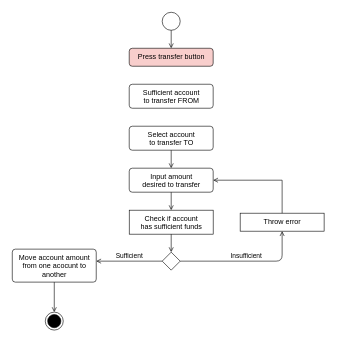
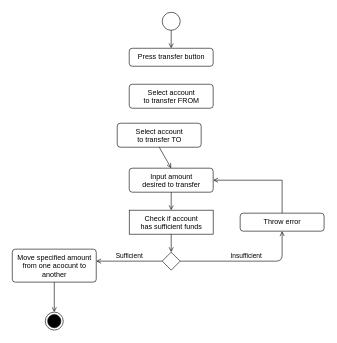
node "Press transfer button": fillcolor #f8cecc -> #ffffff
node "Sufficient account to transfer FROM": label "Sufficient account to transfer FROM" -> "Select account to transfer FROM"
node "Select account to transfer TO": moved (171, 138) -> (159, 135)
node "Throw error": shape rectangle -> rounded rectangle
node "Move account amount from one acocunt to another": label "Move account amount from one acocunt to another" -> "Move specified amount from one acocunt to another"
